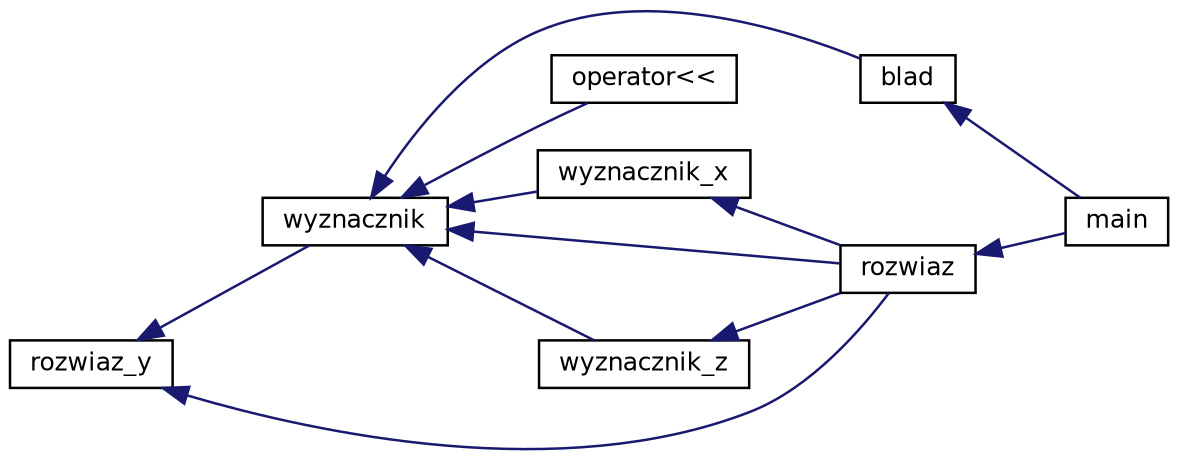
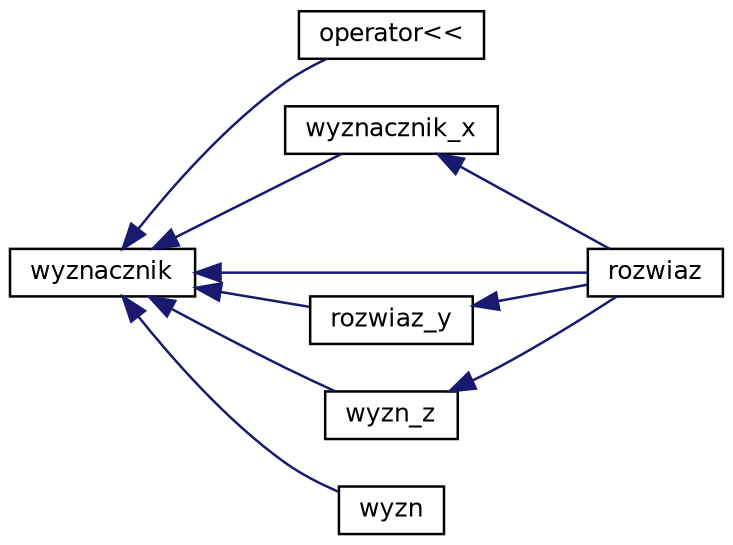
node "blad": label "blad" -> "wyzn"
node "main": removed
edge "wyznacznik" -> "rozwiaz_y": reversed
node "wyznacznik_z": label "wyznacznik_z" -> "wyzn_z"
